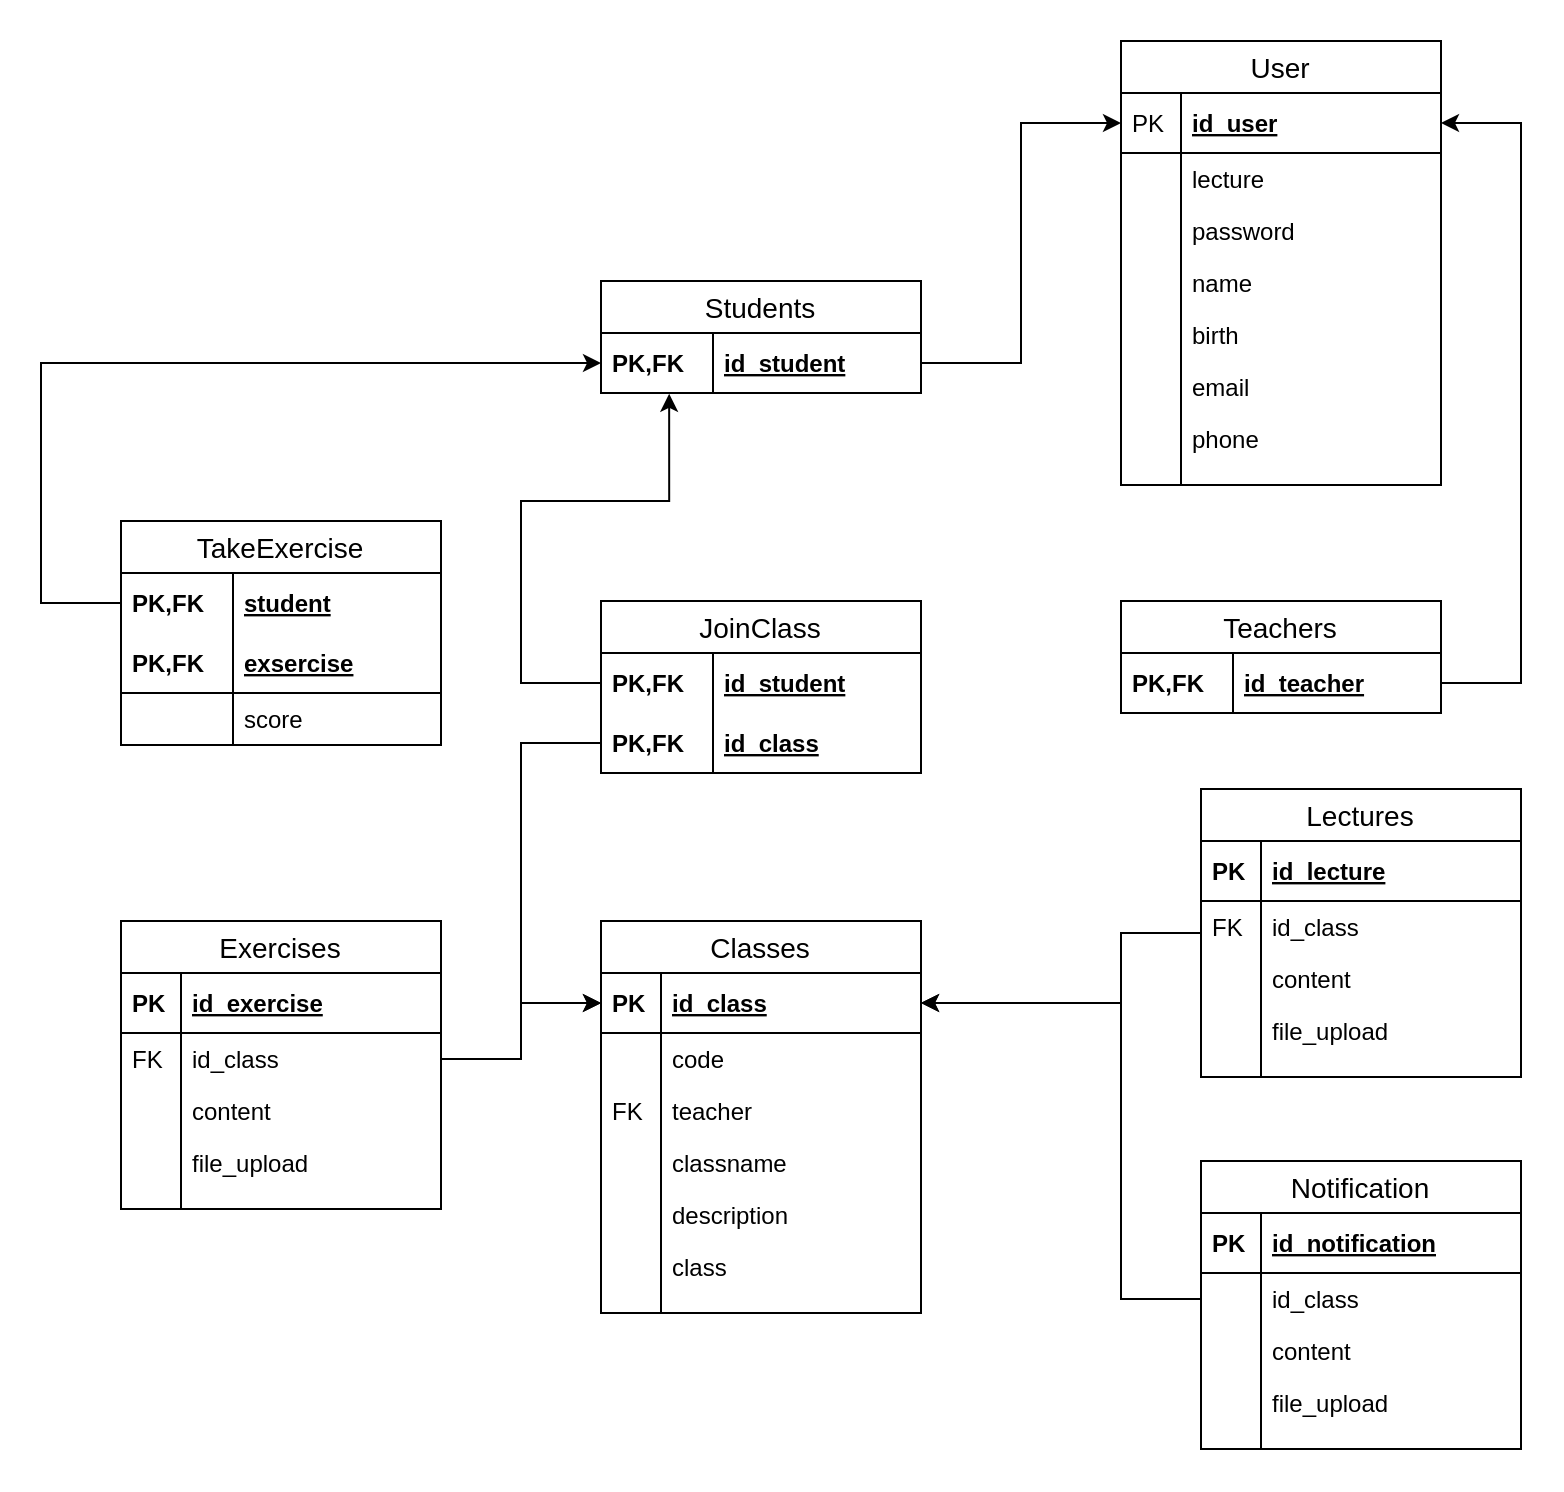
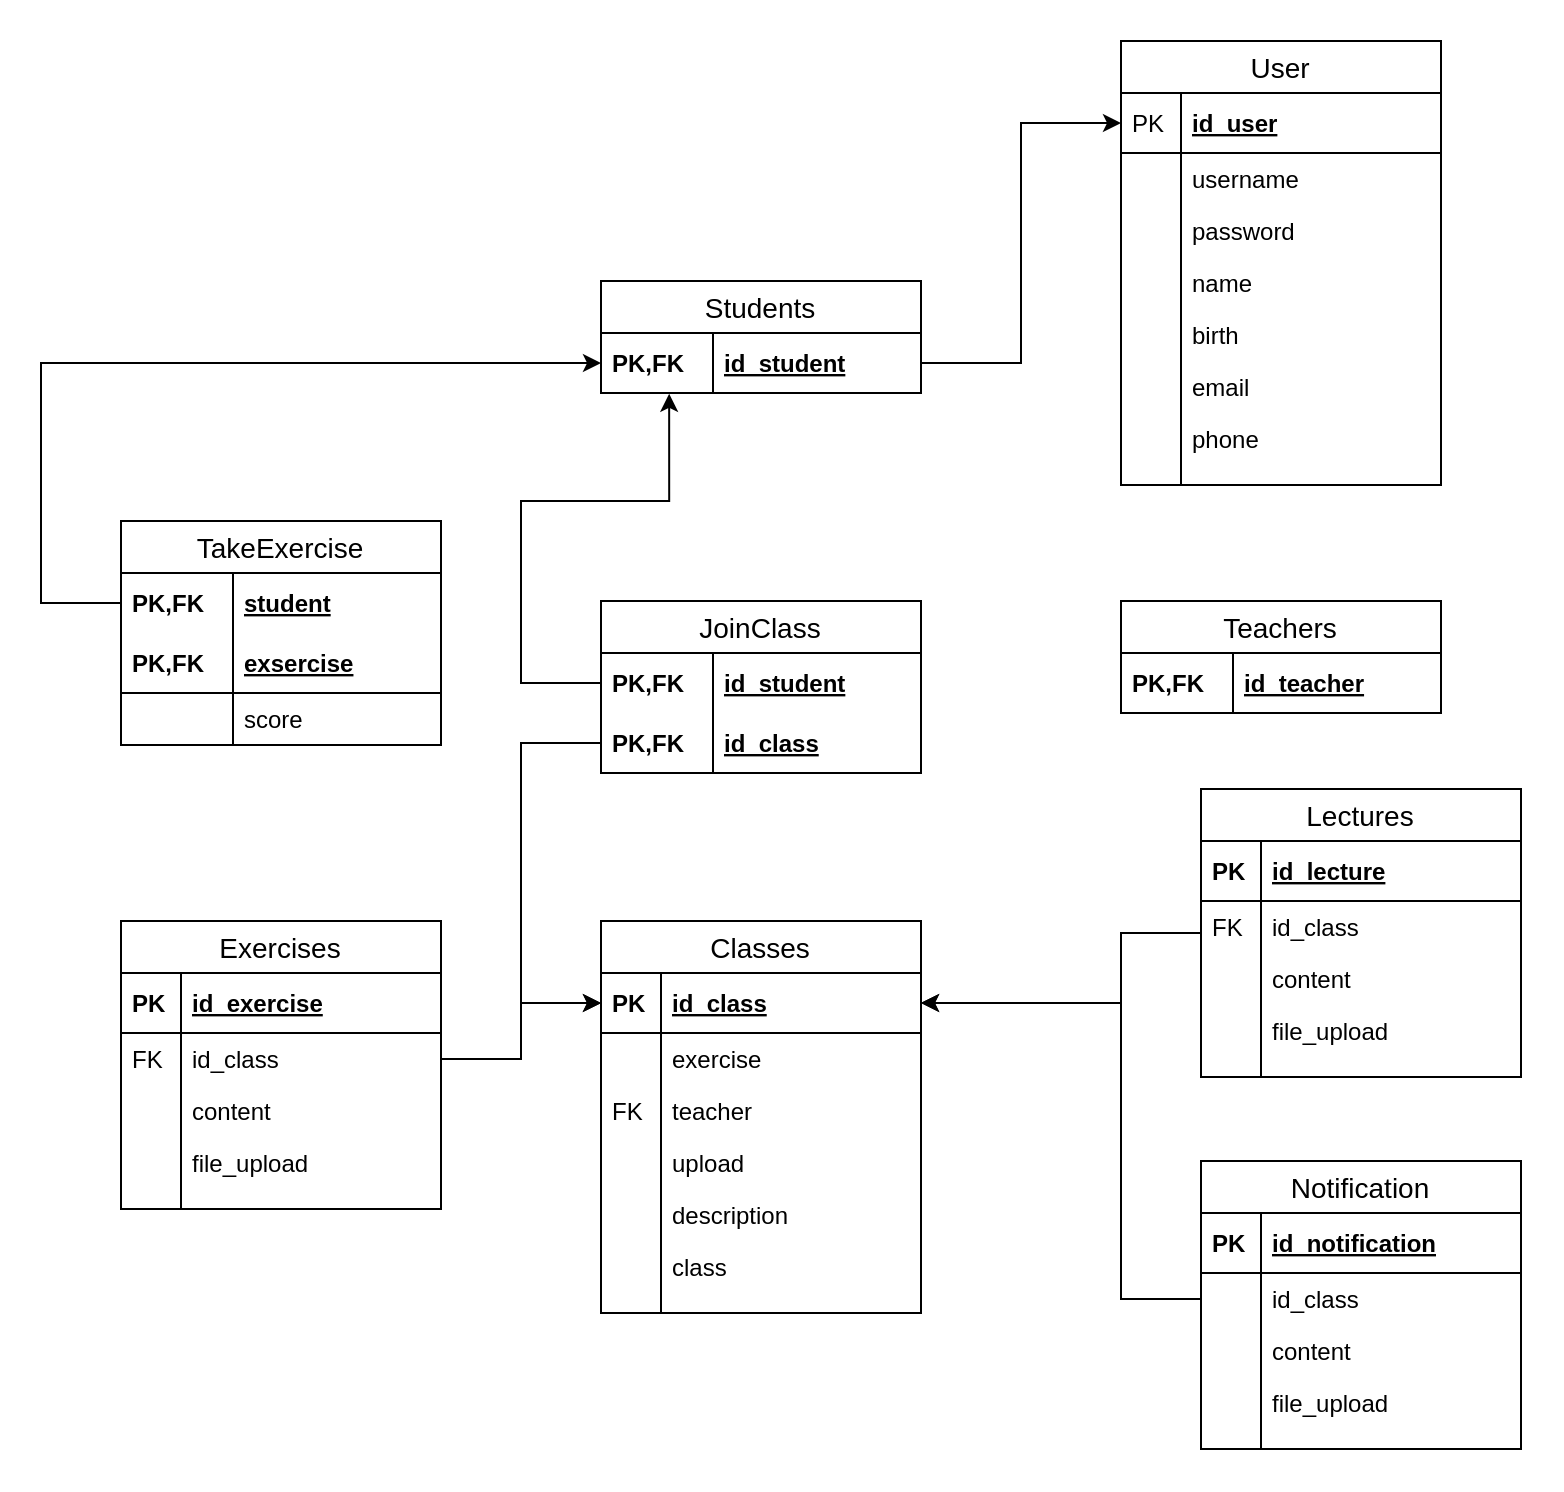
node "lecture": label "lecture" -> "username"
edge "id_teacher" -> "id_user": removed
node "code": label "code" -> "exercise"
node "classname": label "classname" -> "upload"
